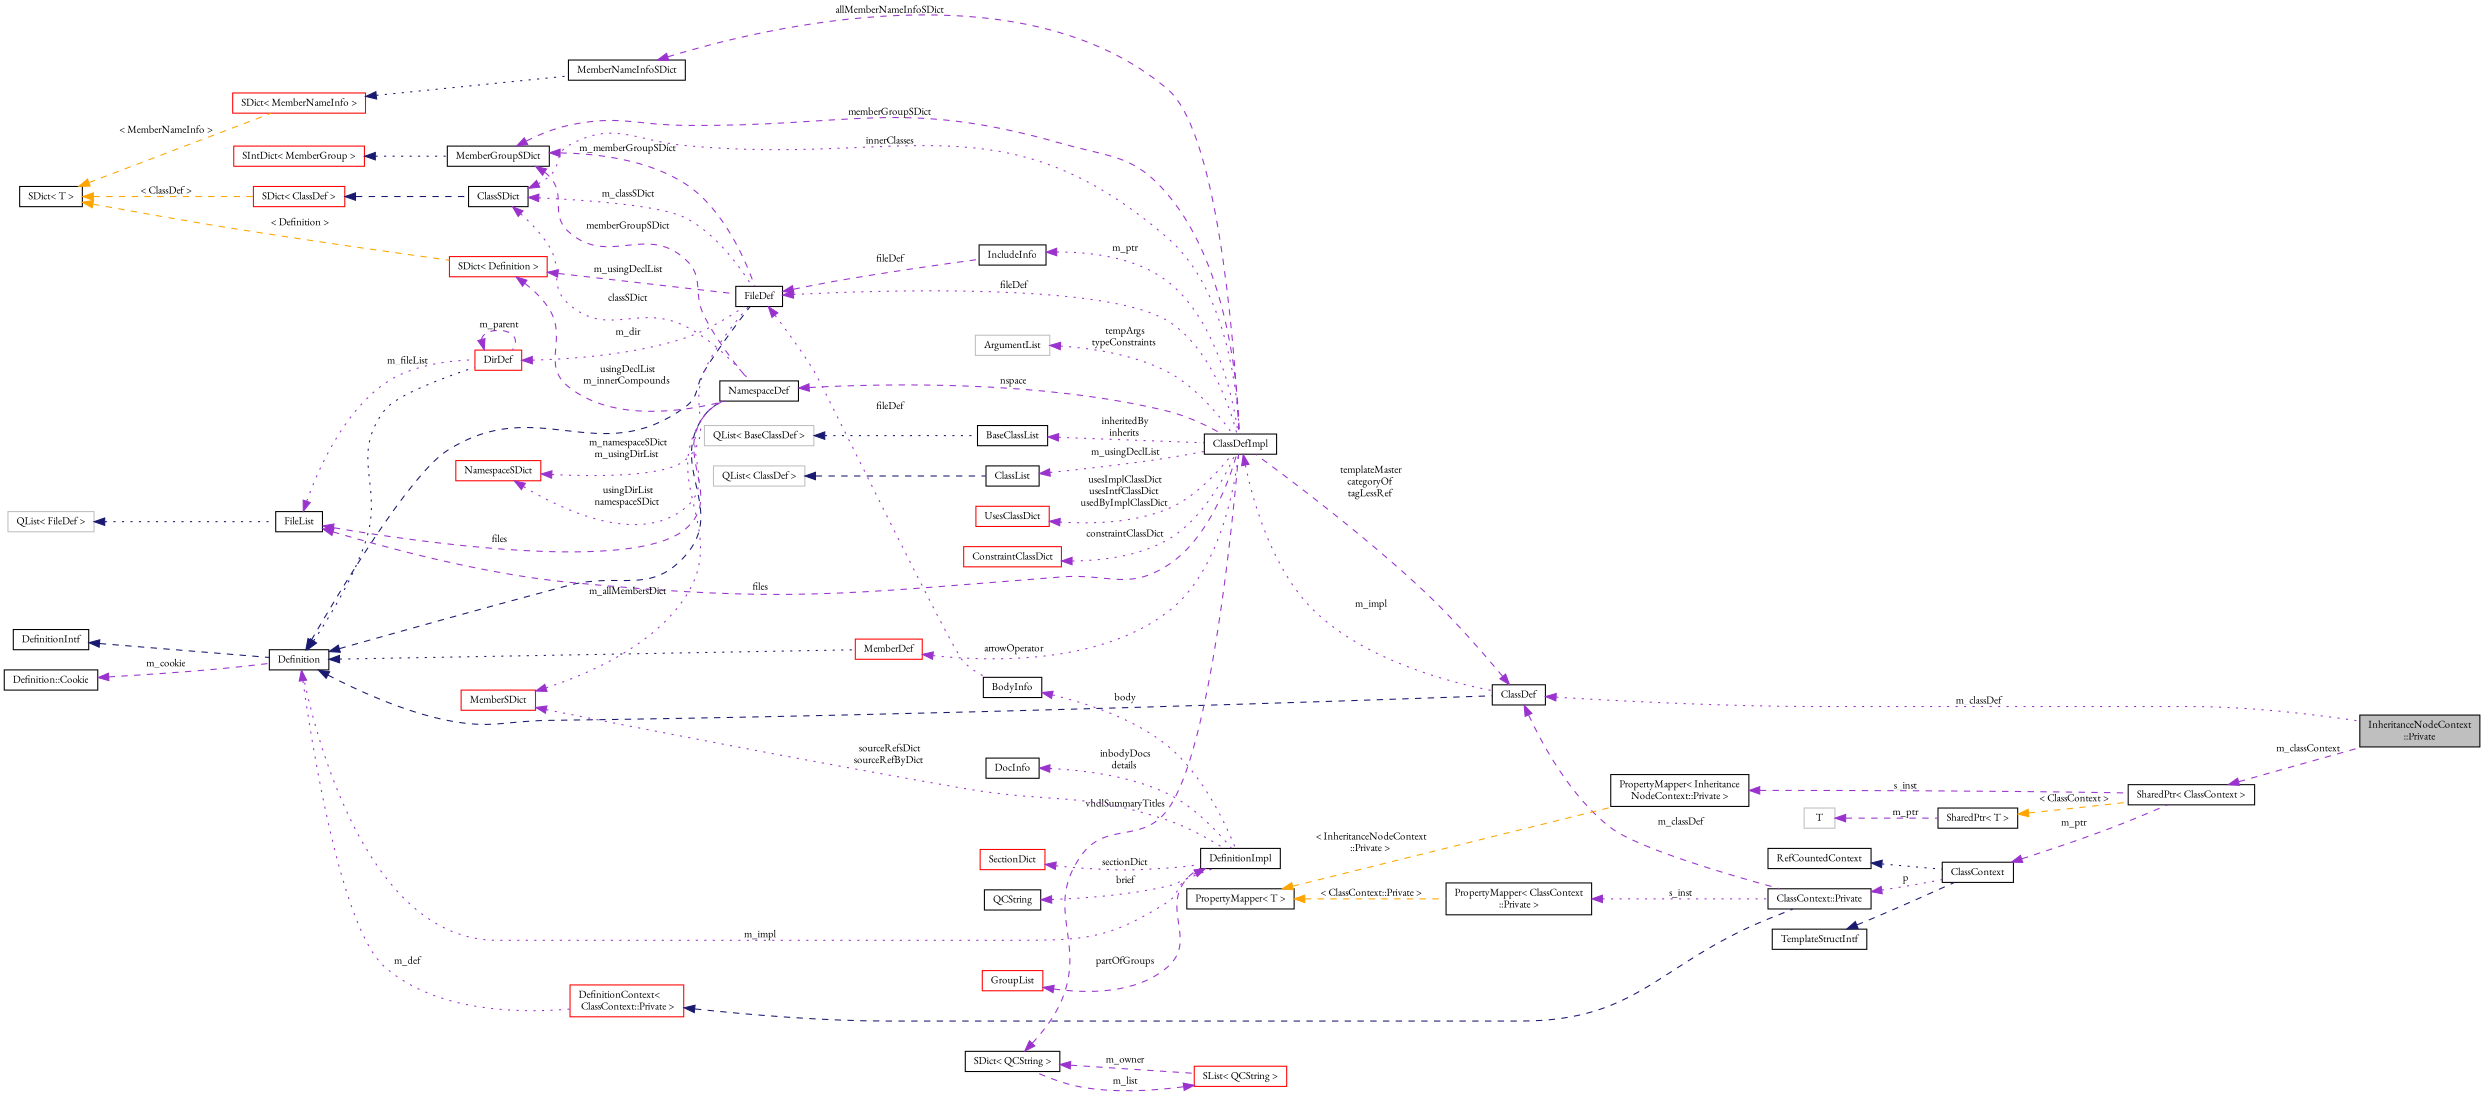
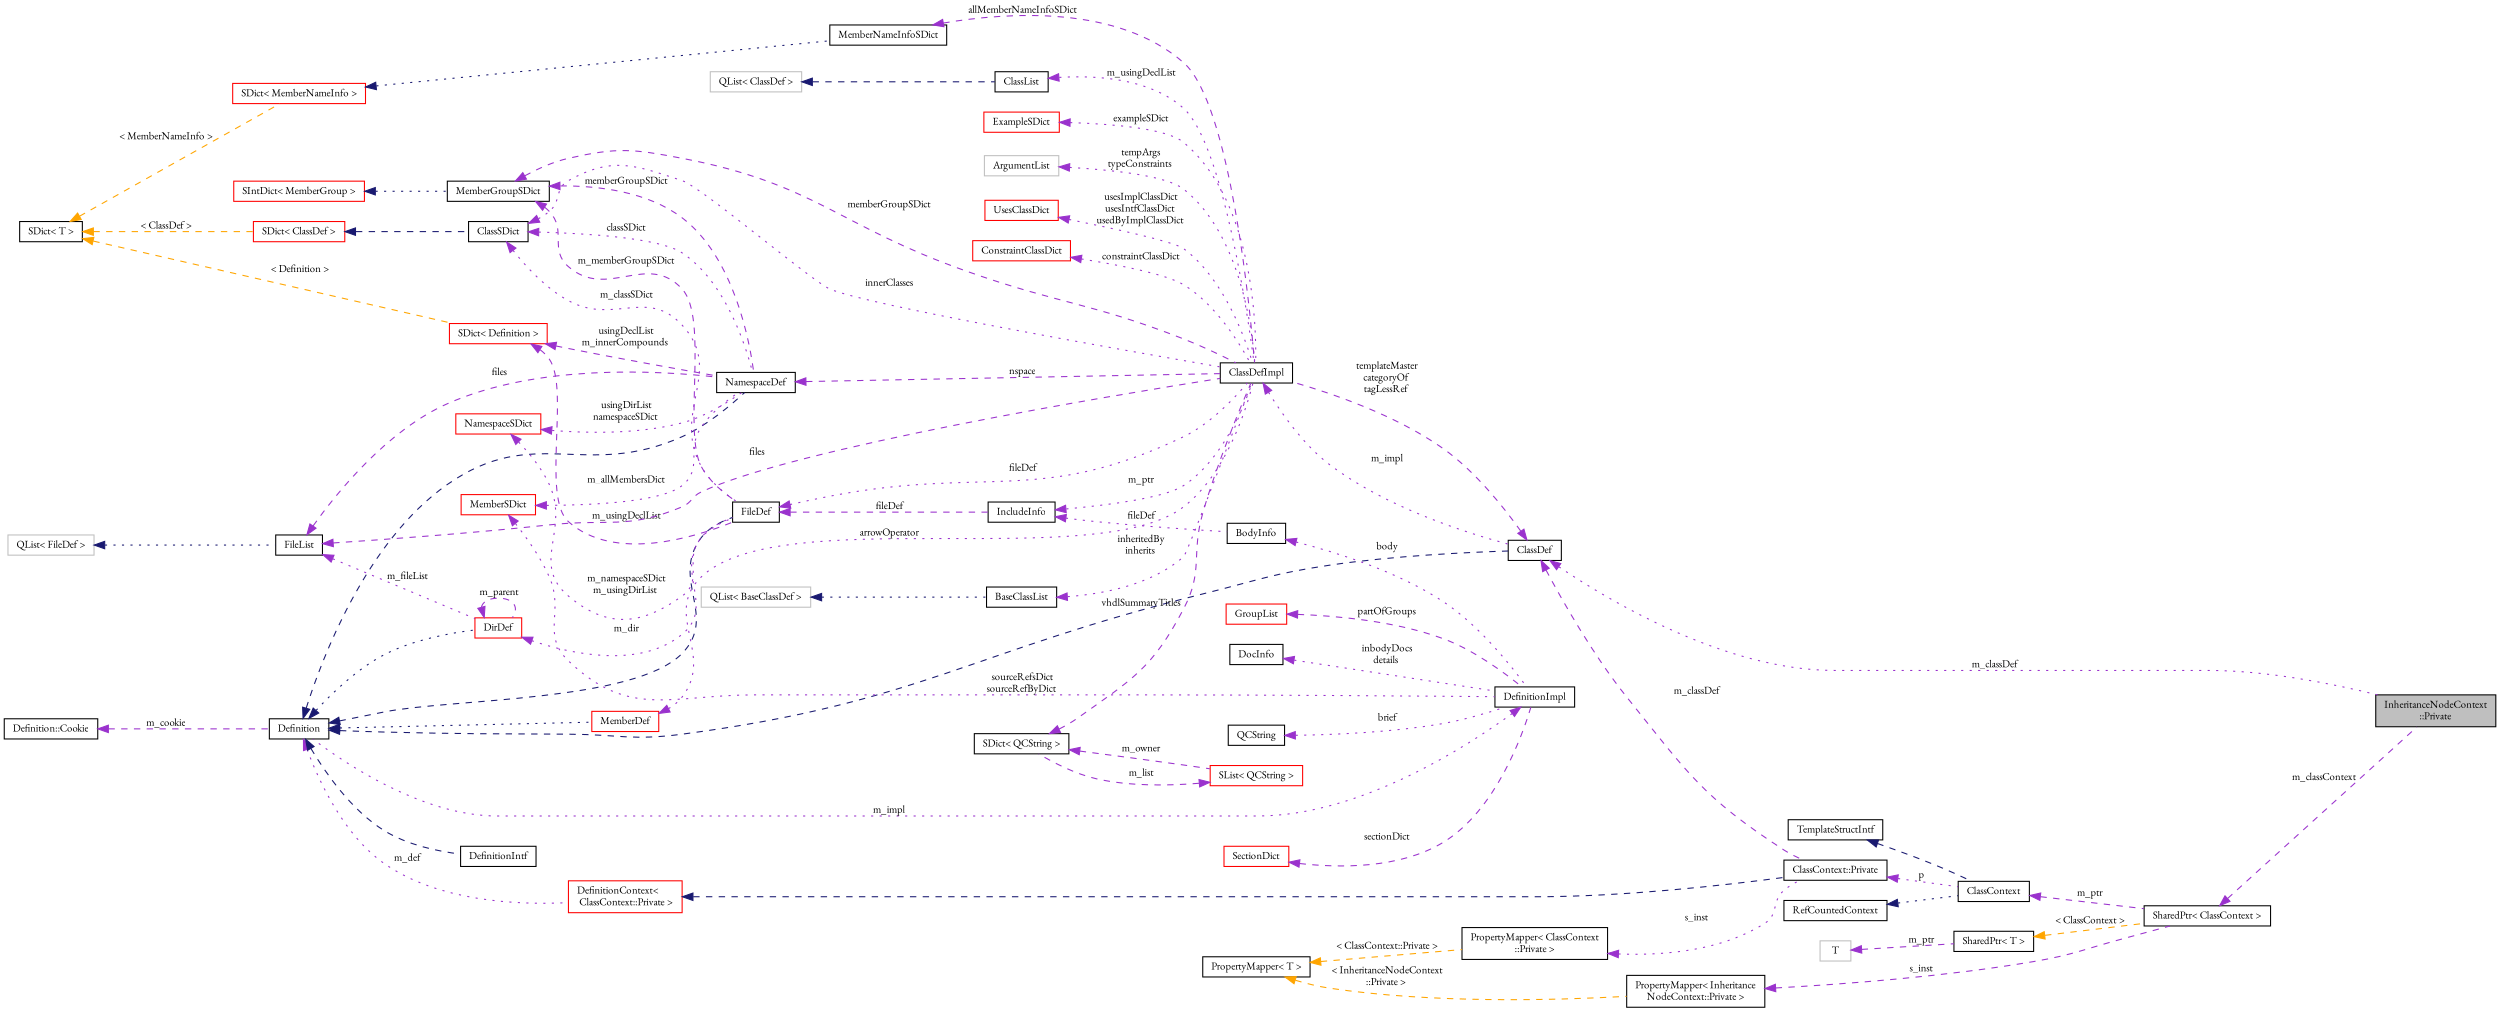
node "ExampleSDict": added
edge "BodyInfo" -> "FileDef": now "BodyInfo" -> "IncludeInfo"
edge "Definition" -> "DefinitionIntf": reversed
edge "DefinitionImpl" -> "SectionDict": style dotted -> dashed
